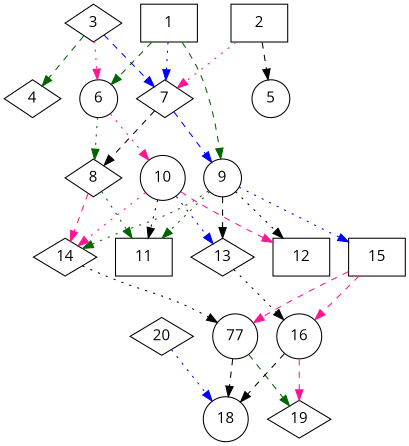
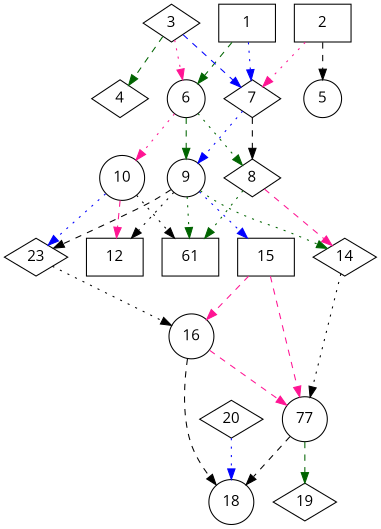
edge "1" -> "9": now "6" -> "9"
edge "7" -> "9": style dashed -> dotted
edge "10" -> "14": removed
node "11": label "11" -> "61"
node "13": label "13" -> "23"
edge "16" -> "19": now "16" -> "77"
